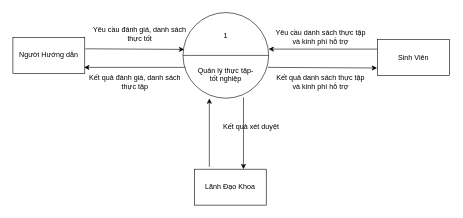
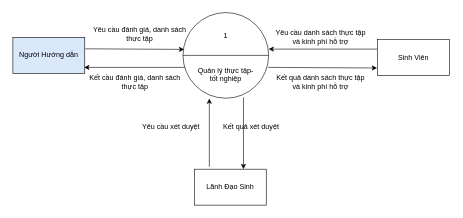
node "Yêu cầu đánh giá, danh sách thực tốt": label "Yêu cầu đánh giá, danh sách thực tốt" -> "Yêu cầu đánh giá, danh sách thực tập"
node "Người Hướng dẫn": fillcolor #ffffff -> #dae8fc
node "Kết quả đánh giá, danh sách thực tập": label "Kết quả đánh giá, danh sách thực tập" -> "Kết cầu đánh giá, danh sách thực tập"
node "Yêu cầu xét duyệt": added
node "Lãnh Đạo Khoa": label "Lãnh Đạo Khoa" -> "Lãnh Đạo Sinh"
